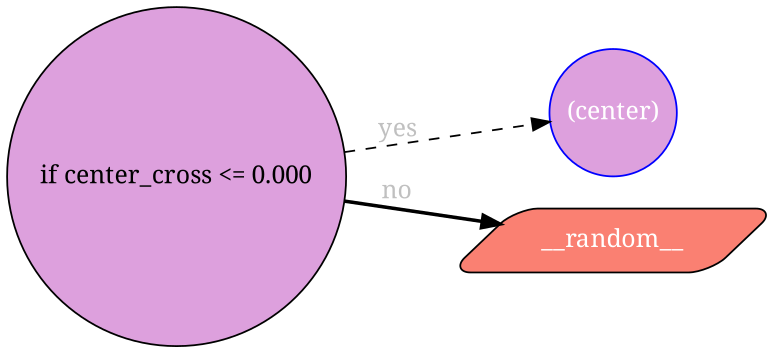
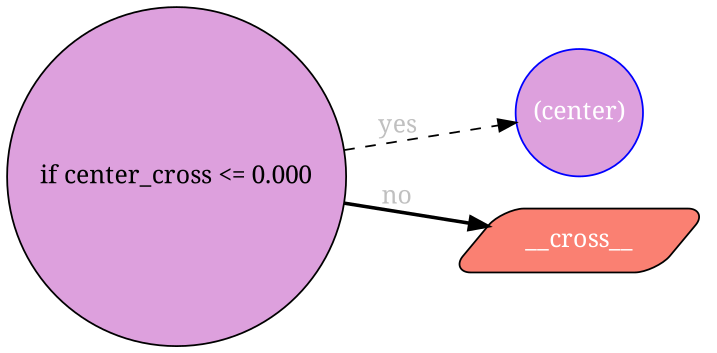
node "__random__": label "__random__" -> "__cross__"
